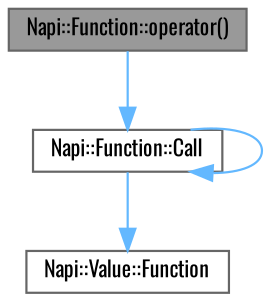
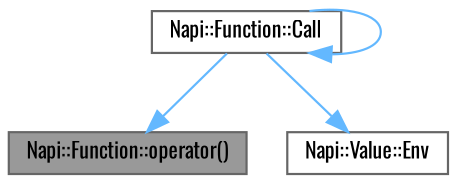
edge "Napi::Function::operator()" -> "Napi::Function::Call": reversed
node "Napi::Value::Function": label "Napi::Value::Function" -> "Napi::Value::Env"
